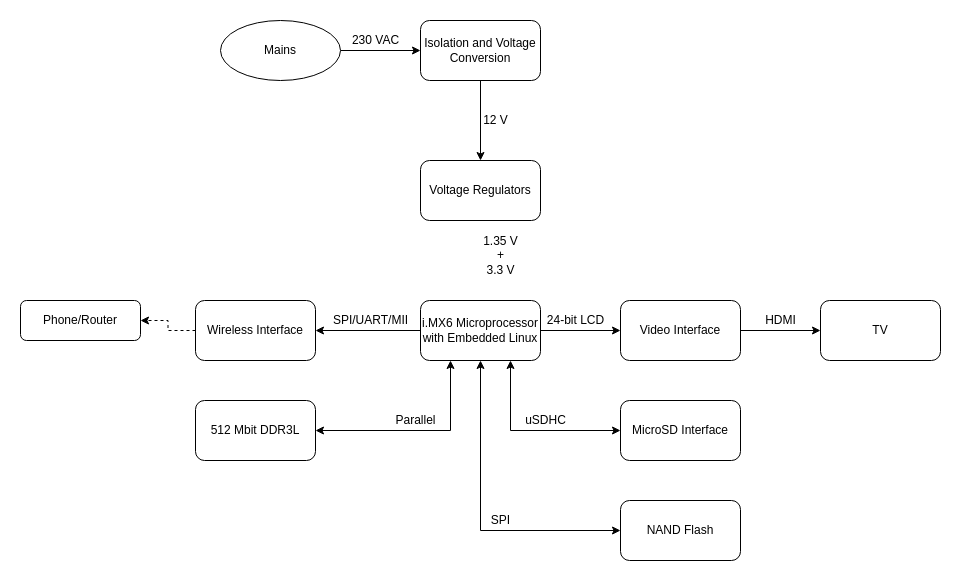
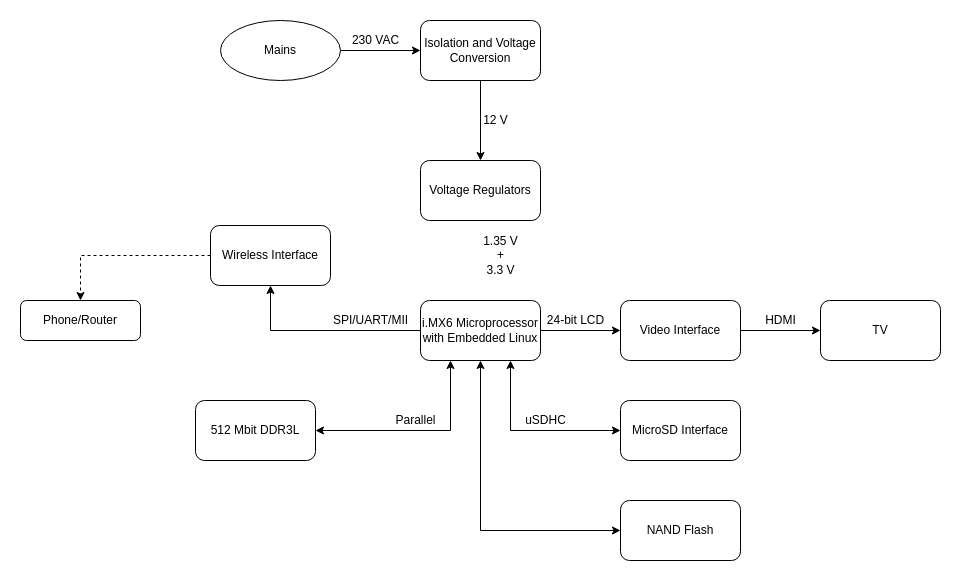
node "Wireless Interface": moved (256, 331) -> (271, 256)
node "SPI": removed
